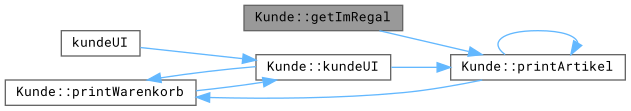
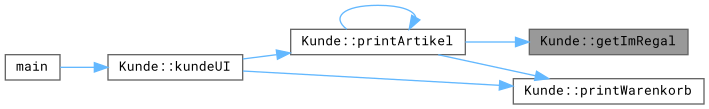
edge "Kunde::getImRegal" -> "Kunde::printArtikel": reversed
node "kundeUI": label "kundeUI" -> "main"
edge "Kunde::printWarenkorb" -> "Kunde::kundeUI": removed
